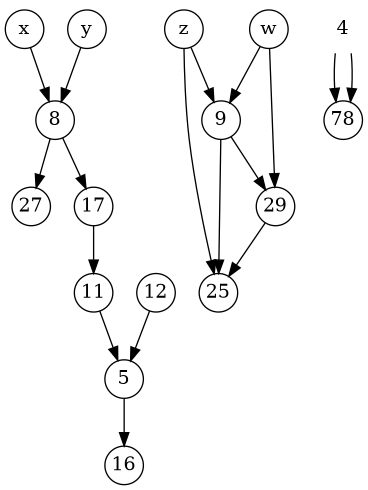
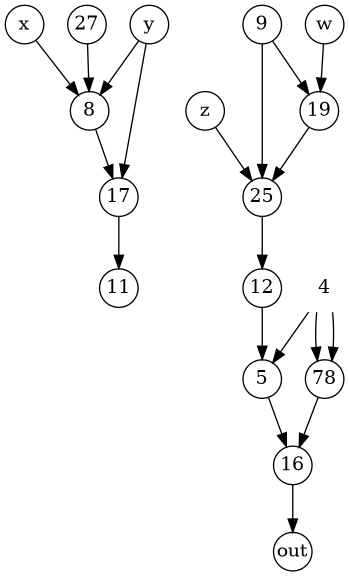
edge "z" -> "9": removed
edge "w" -> "9": removed
edge "y" -> "17": added
edge "8" -> "27": reversed
node "29": label "29" -> "19"
edge "25" -> "12": added
edge "11" -> "5": now "4" -> "5"
edge "78" -> "16": added
node "out": added
